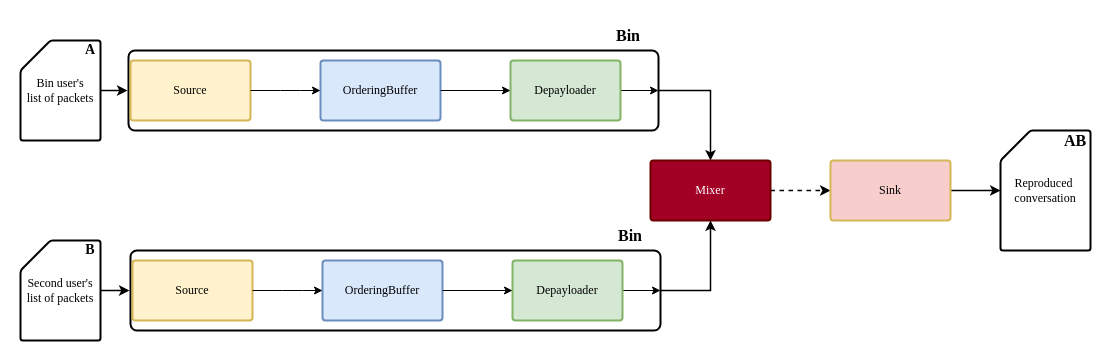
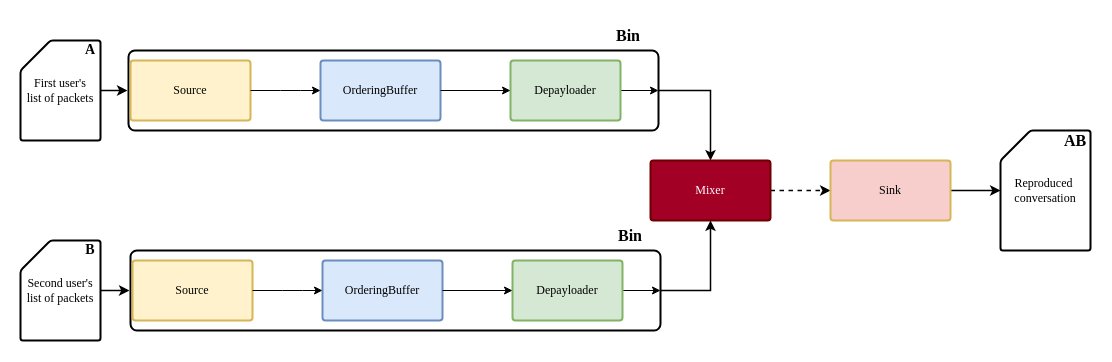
node "Bin user's list of packets": label "Bin user's list of packets" -> "First user's list of packets"
